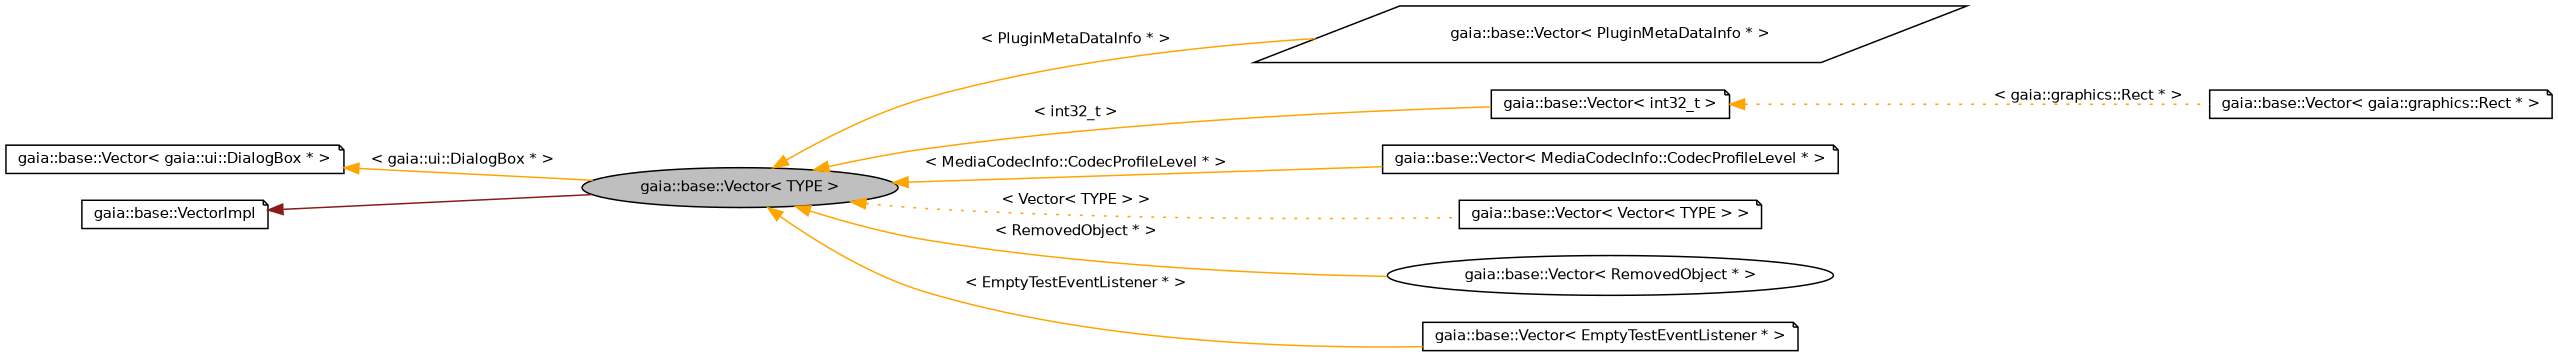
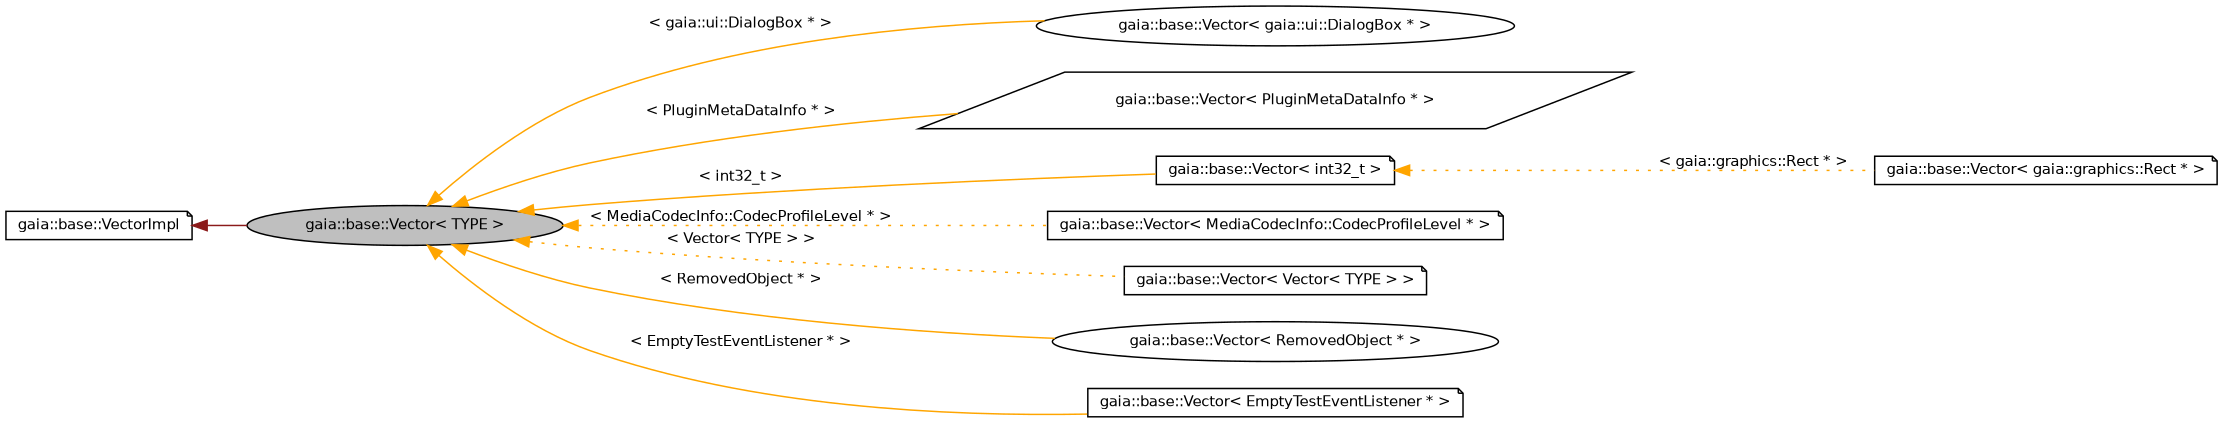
node "gaia::base::Vector< gaia::ui::DialogBox * >": shape note -> ellipse
edge "gaia::base::Vector< TYPE >" -> "gaia::base::Vector< gaia::ui::DialogBox * >": reversed
edge "gaia::base::Vector< MediaCodecInfo::CodecProfileLevel * >" -> "gaia::base::Vector< TYPE >": style solid -> dotted
